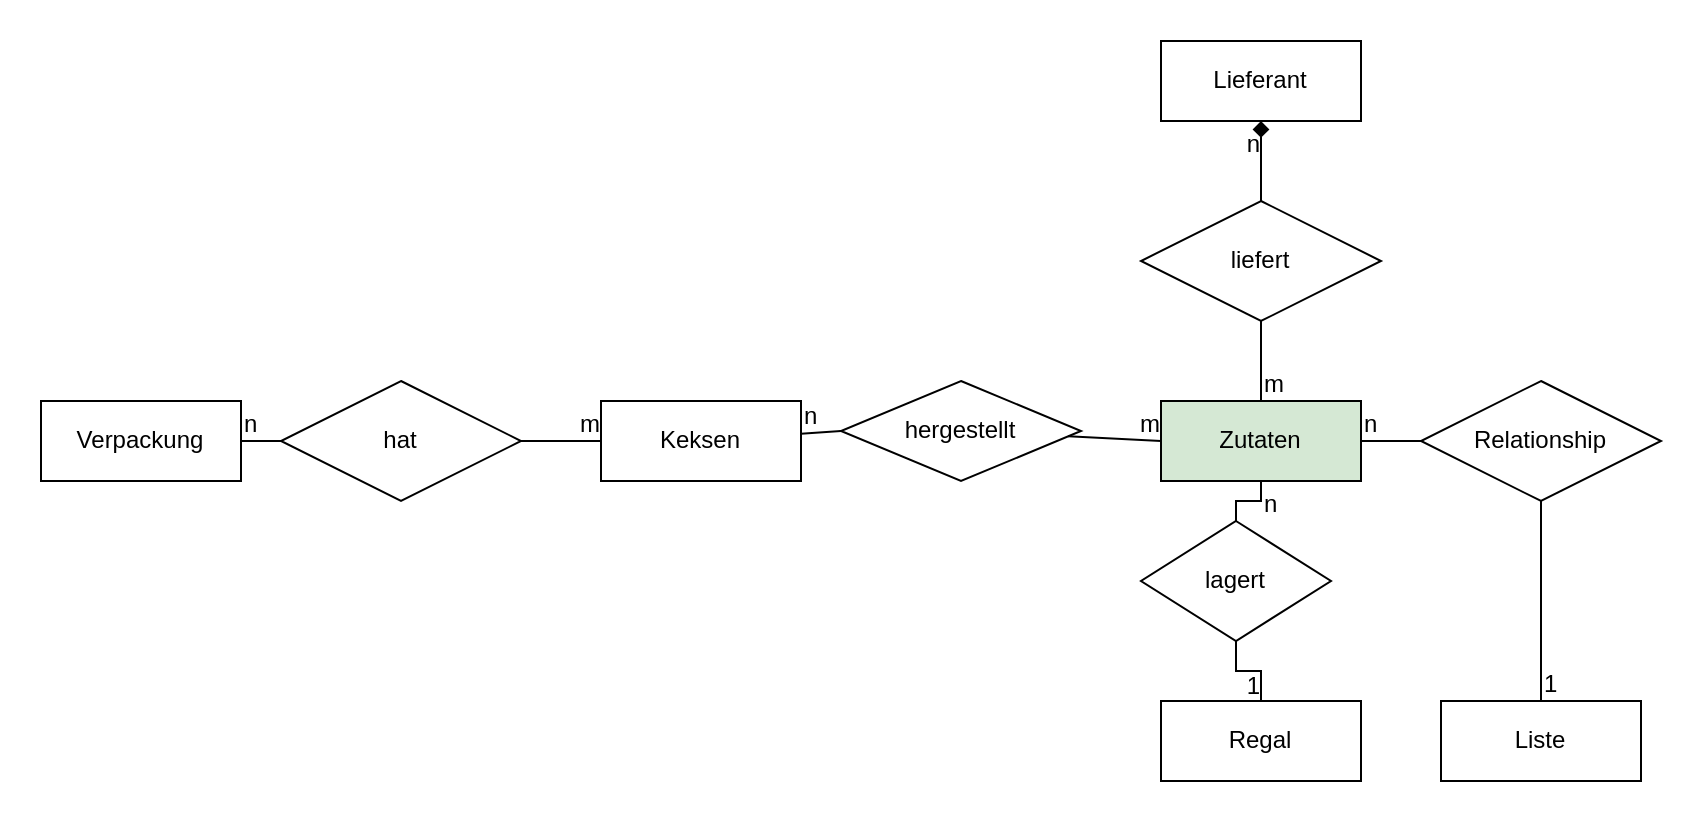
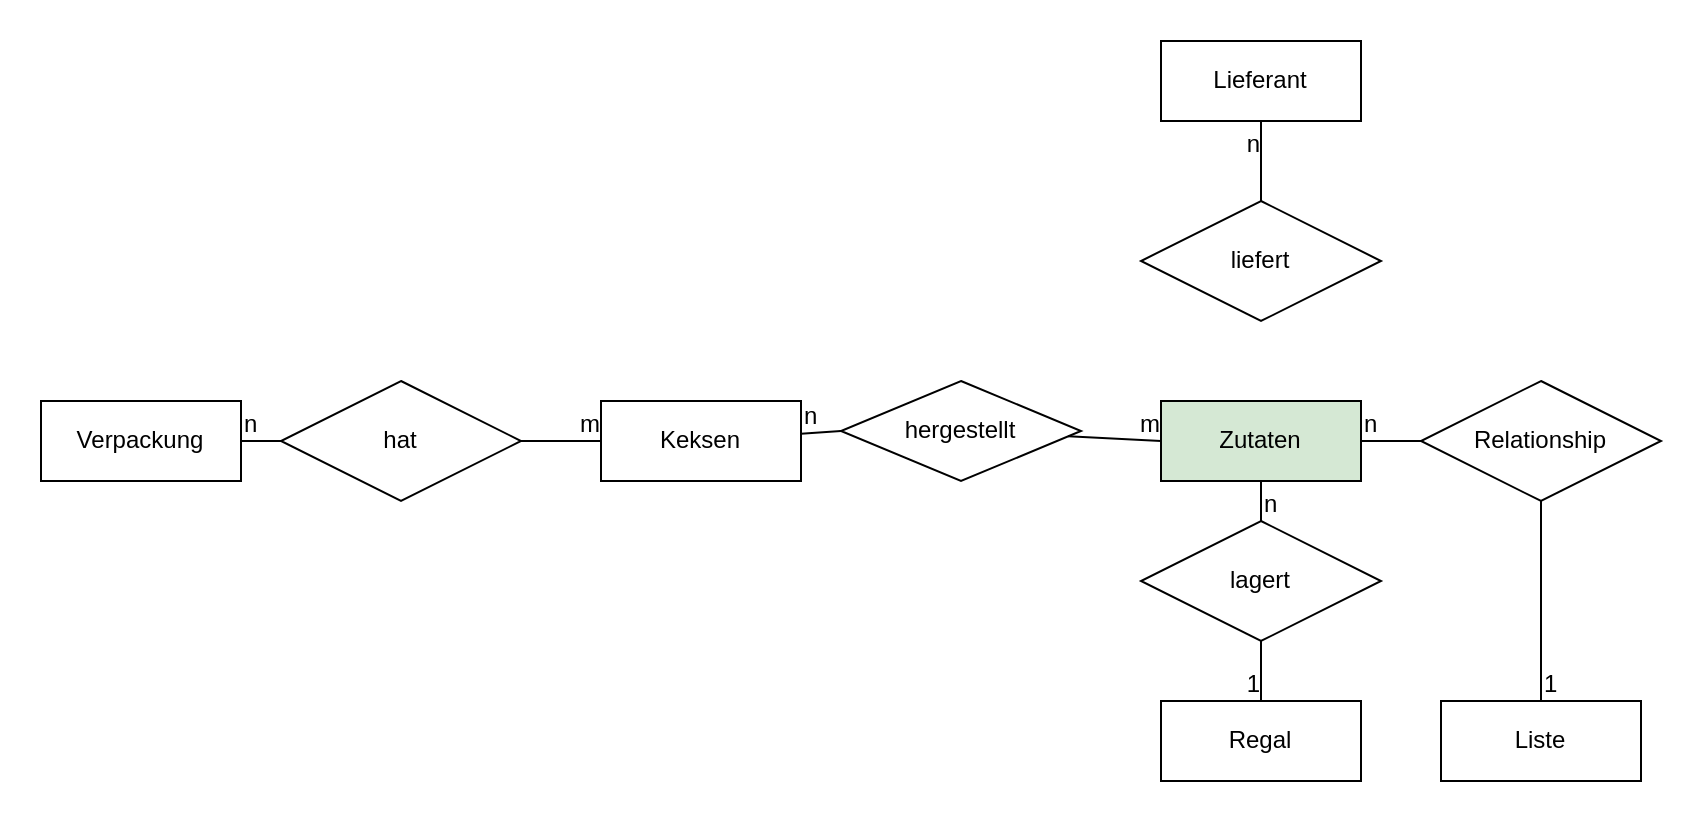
edge "liefert" -> "Lieferant": arrowhead diamond -> none
edge "liefert" -- "Zutaten": removed, label "m"
node "lagert": size 190x120 -> 240x120
